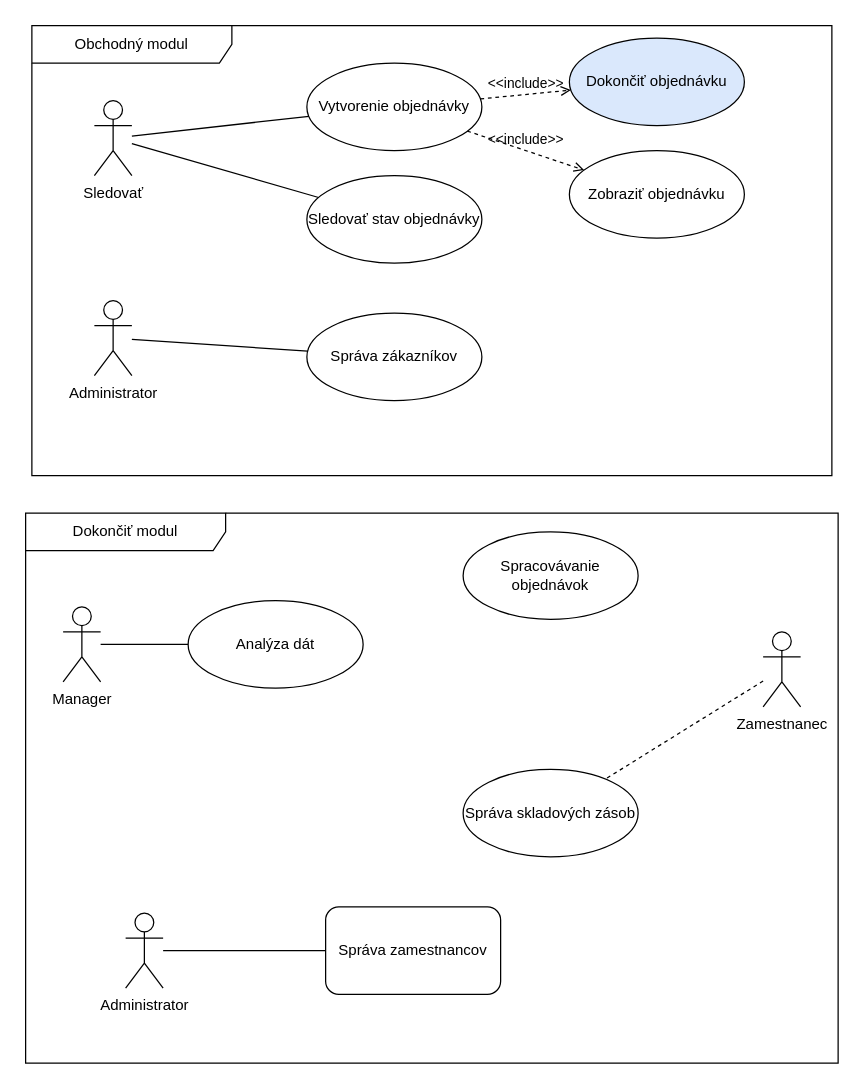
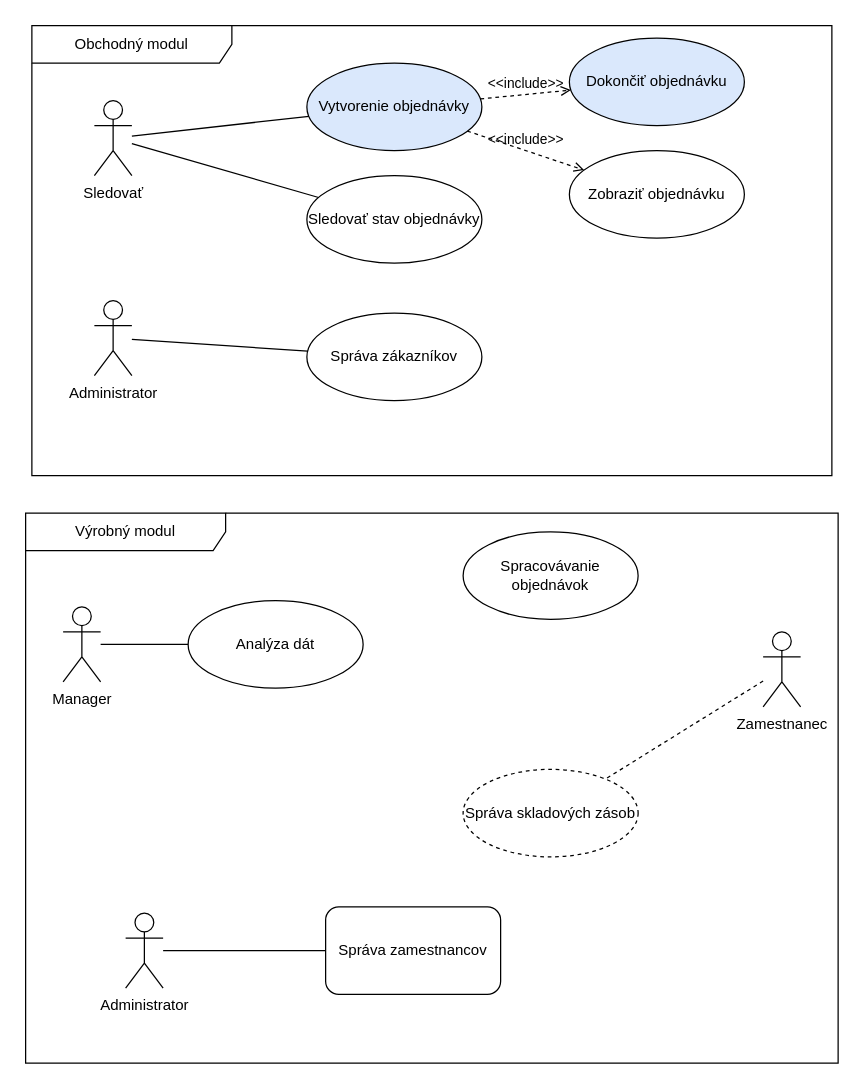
node "Vytvorenie objednávky": fillcolor #ffffff -> #dae8fc
node "Dokončiť modul": label "Dokončiť modul" -> "Výrobný modul"
node "Správa skladových zásob": style solid -> dashed
